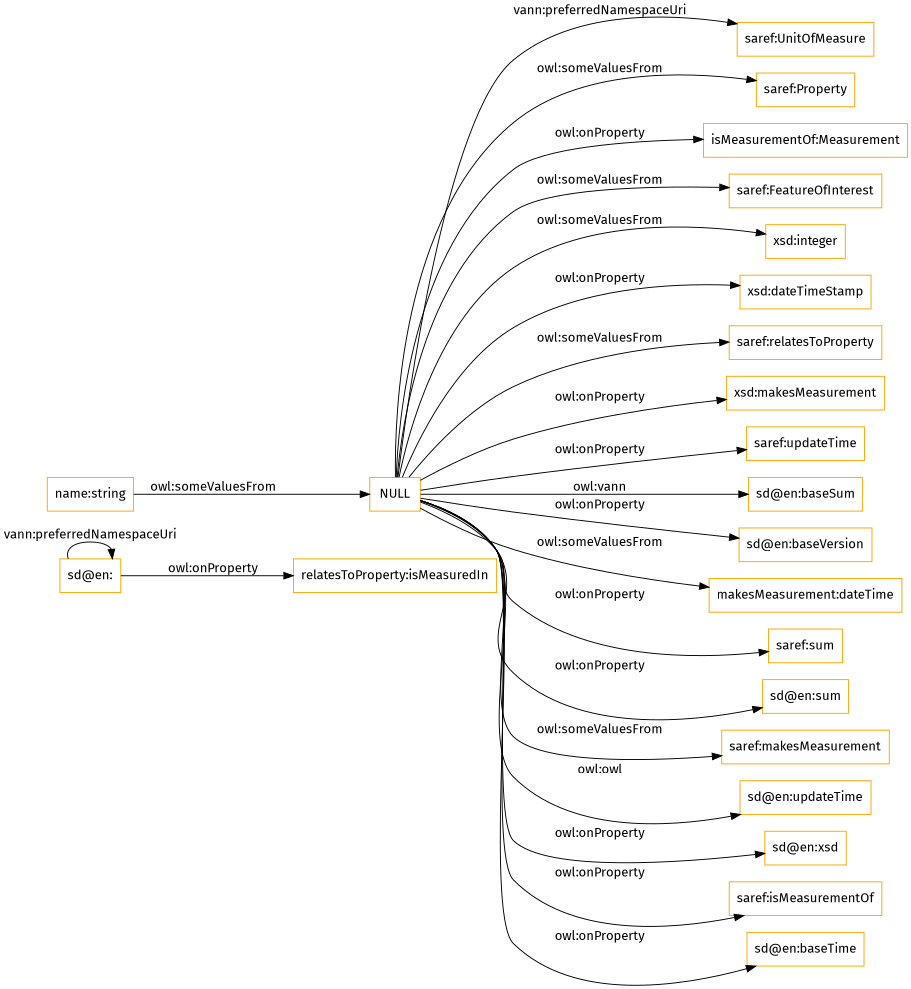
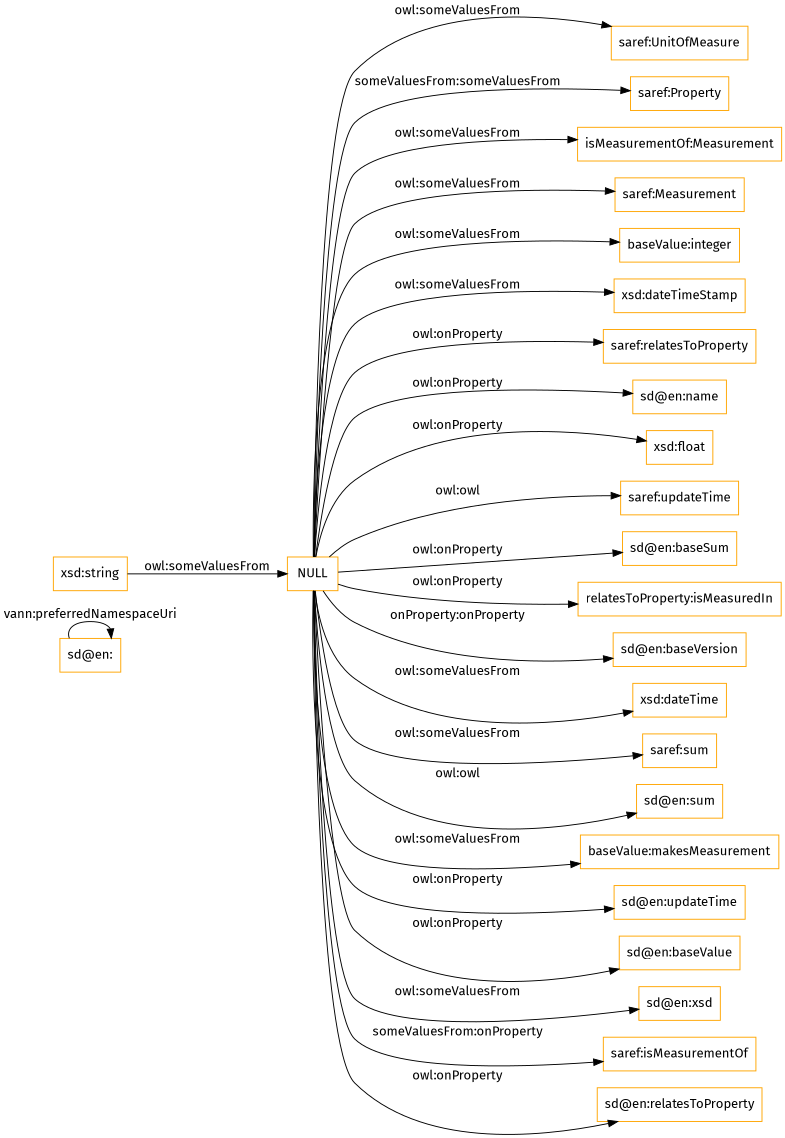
edge "NULL" -> "saref:UnitOfMeasure": label "vann:preferredNamespaceUri" -> "owl:someValuesFrom"
edge "NULL" -> "saref:Property": label "owl:someValuesFrom" -> "someValuesFrom:someValuesFrom"
edge "NULL" -> "isMeasurementOf:Measurement": label "owl:onProperty" -> "owl:someValuesFrom"
node "saref:FeatureOfInterest": label "saref:FeatureOfInterest" -> "saref:Measurement"
node "xsd:integer": label "xsd:integer" -> "baseValue:integer"
edge "NULL" -> "xsd:dateTimeStamp": label "owl:onProperty" -> "owl:someValuesFrom"
edge "NULL" -> "saref:relatesToProperty": label "owl:someValuesFrom" -> "owl:onProperty"
node "xsd:makesMeasurement": label "xsd:makesMeasurement" -> "xsd:float"
node "sd@en:name": added
edge "NULL" -> "saref:updateTime": label "owl:onProperty" -> "owl:owl"
edge "NULL" -> "sd@en:baseSum": label "owl:vann" -> "owl:onProperty"
node "name:string": label "name:string" -> "xsd:string"
edge "NULL" -> "sd@en:baseVersion": label "owl:onProperty" -> "onProperty:onProperty"
edge "sd@en:" -> "relatesToProperty:isMeasuredIn": now "NULL" -> "relatesToProperty:isMeasuredIn"
edge "NULL" -> "saref:sum": label "owl:onProperty" -> "owl:someValuesFrom"
node "makesMeasurement:dateTime": label "makesMeasurement:dateTime" -> "xsd:dateTime"
edge "NULL" -> "sd@en:sum": label "owl:onProperty" -> "owl:owl"
node "saref:makesMeasurement": label "saref:makesMeasurement" -> "baseValue:makesMeasurement"
edge "NULL" -> "sd@en:updateTime": label "owl:owl" -> "owl:onProperty"
edge "NULL" -> "sd@en:xsd": label "owl:onProperty" -> "owl:someValuesFrom"
edge "NULL" -> "saref:isMeasurementOf": label "owl:onProperty" -> "someValuesFrom:onProperty"
node "sd@en:baseTime": label "sd@en:baseTime" -> "sd@en:relatesToProperty"
node "sd@en:baseValue": added
